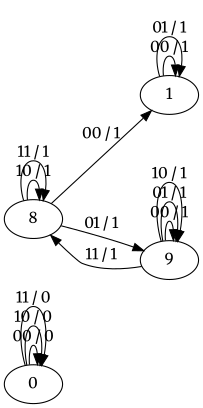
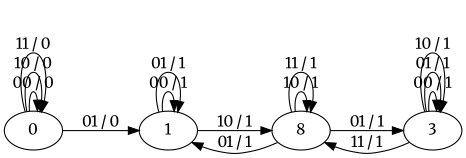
edge "0" -> "1": added, label "01 / 0"
edge "1" -> "8": added, label "10 / 1"
edge "8" -> "1": label "00 / 1" -> "01 / 1"
node "9": label "9" -> "3"
